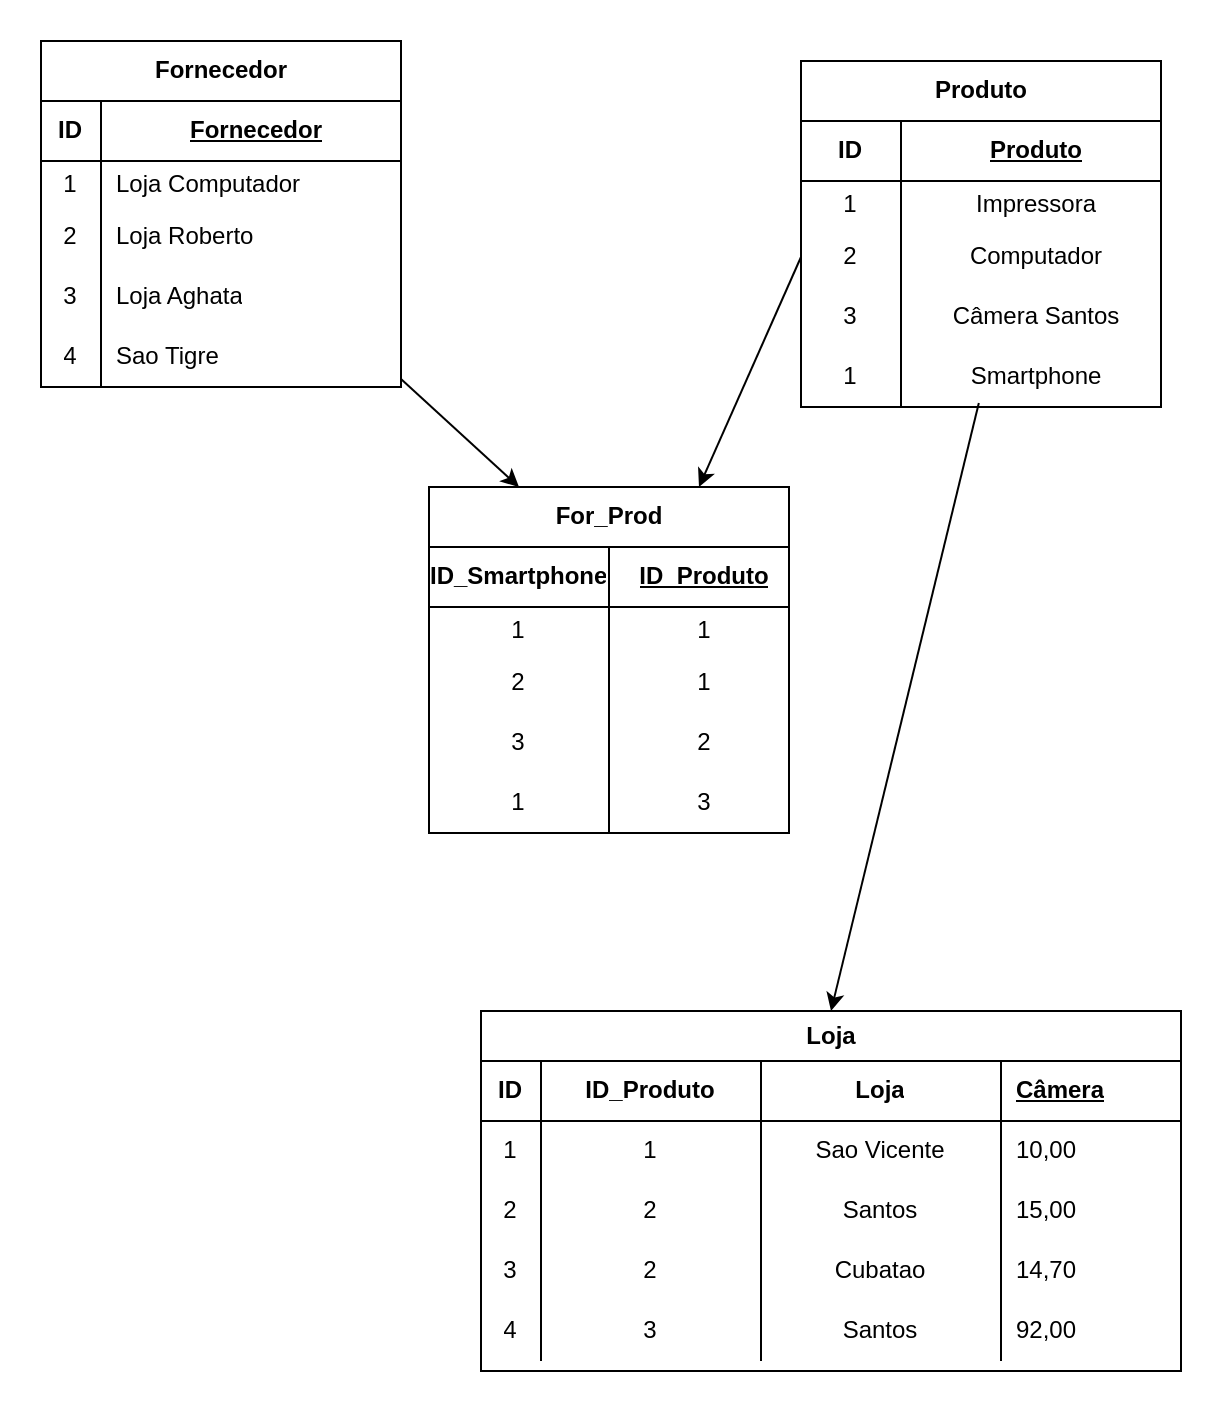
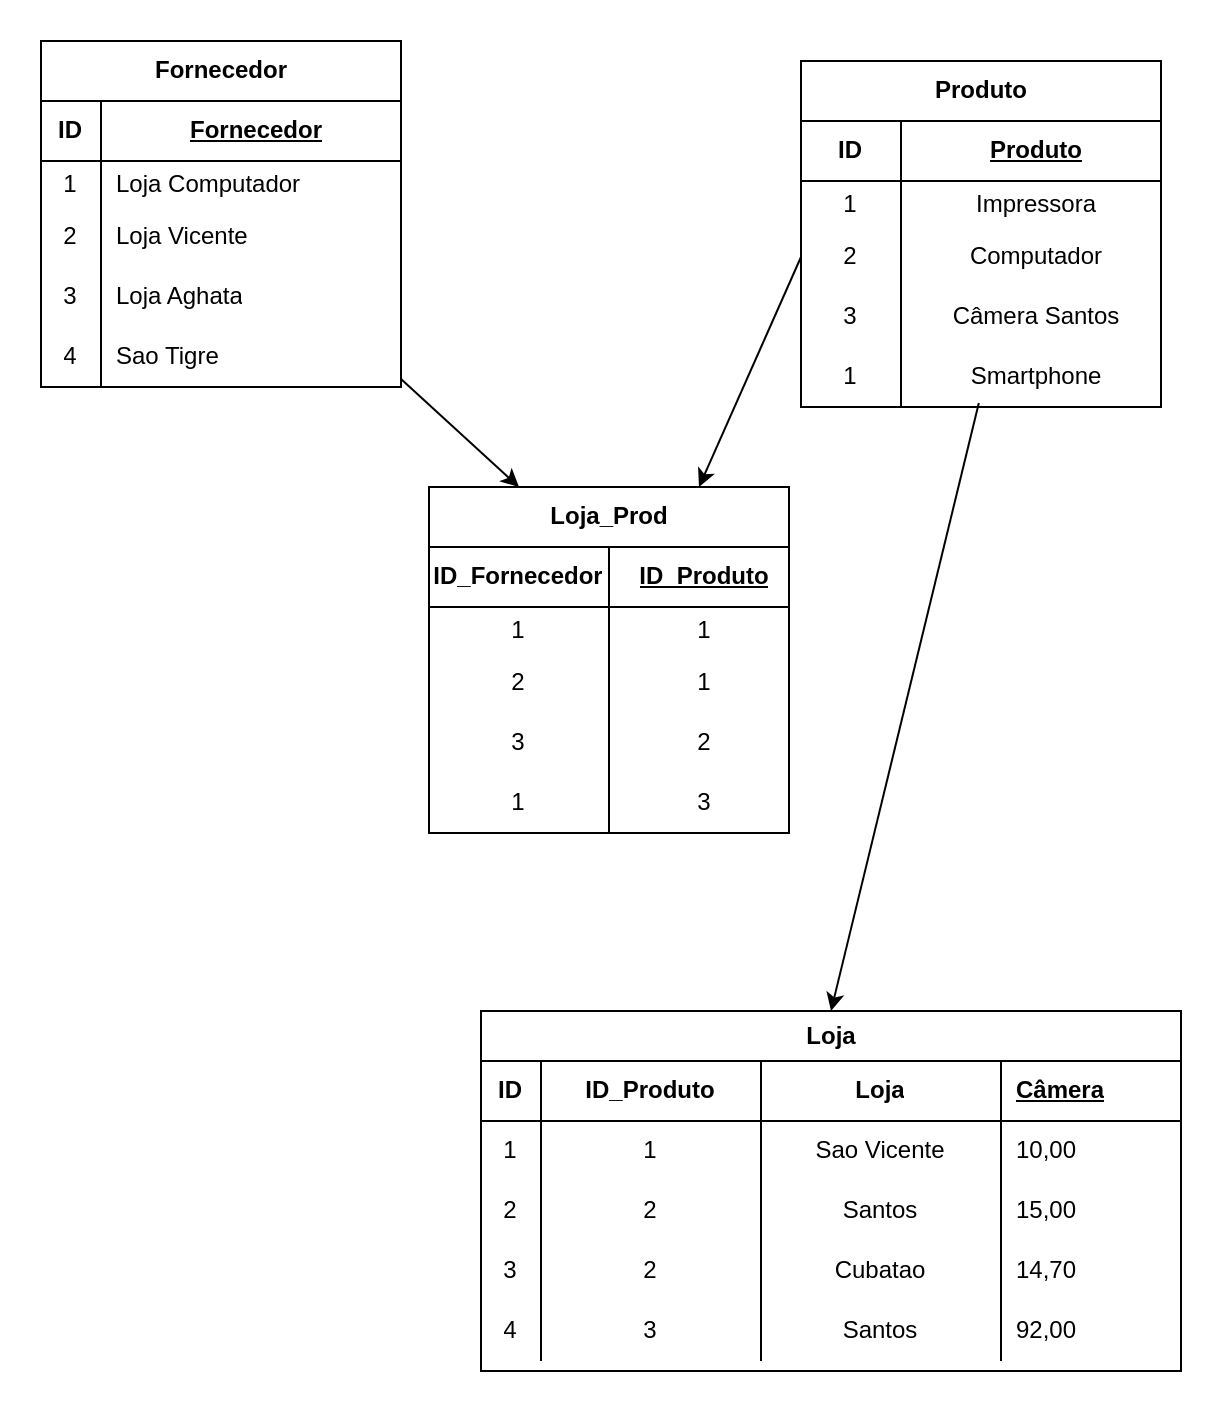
node "Loja Roberto": label "Loja Roberto" -> "Loja Vicente"
node "For_Prod": label "For_Prod" -> "Loja_Prod"
node "ID_Smartphone": label "ID_Smartphone" -> "ID_Fornecedor"
